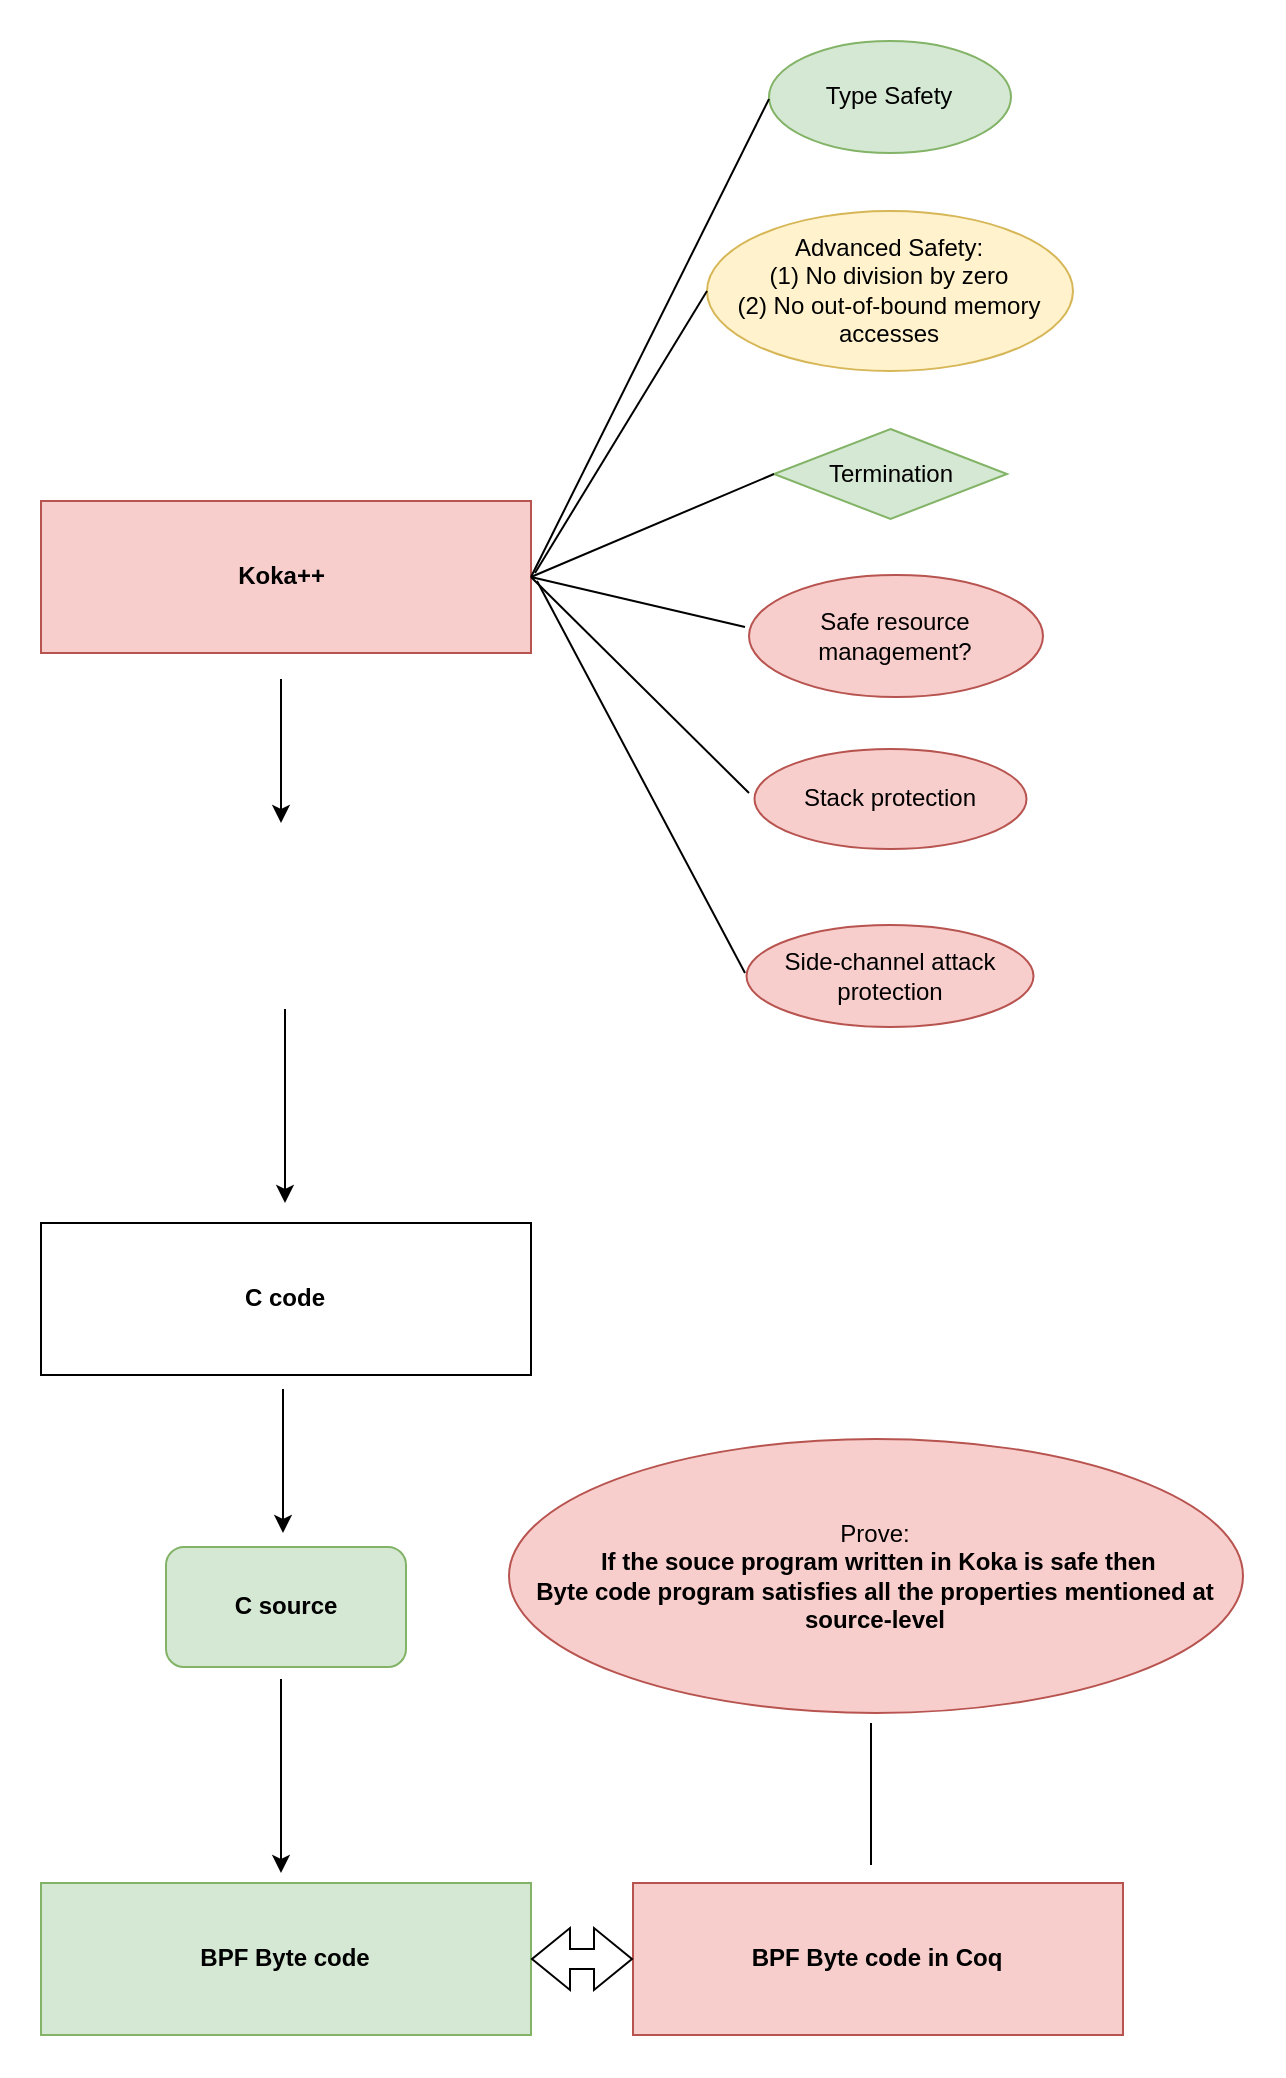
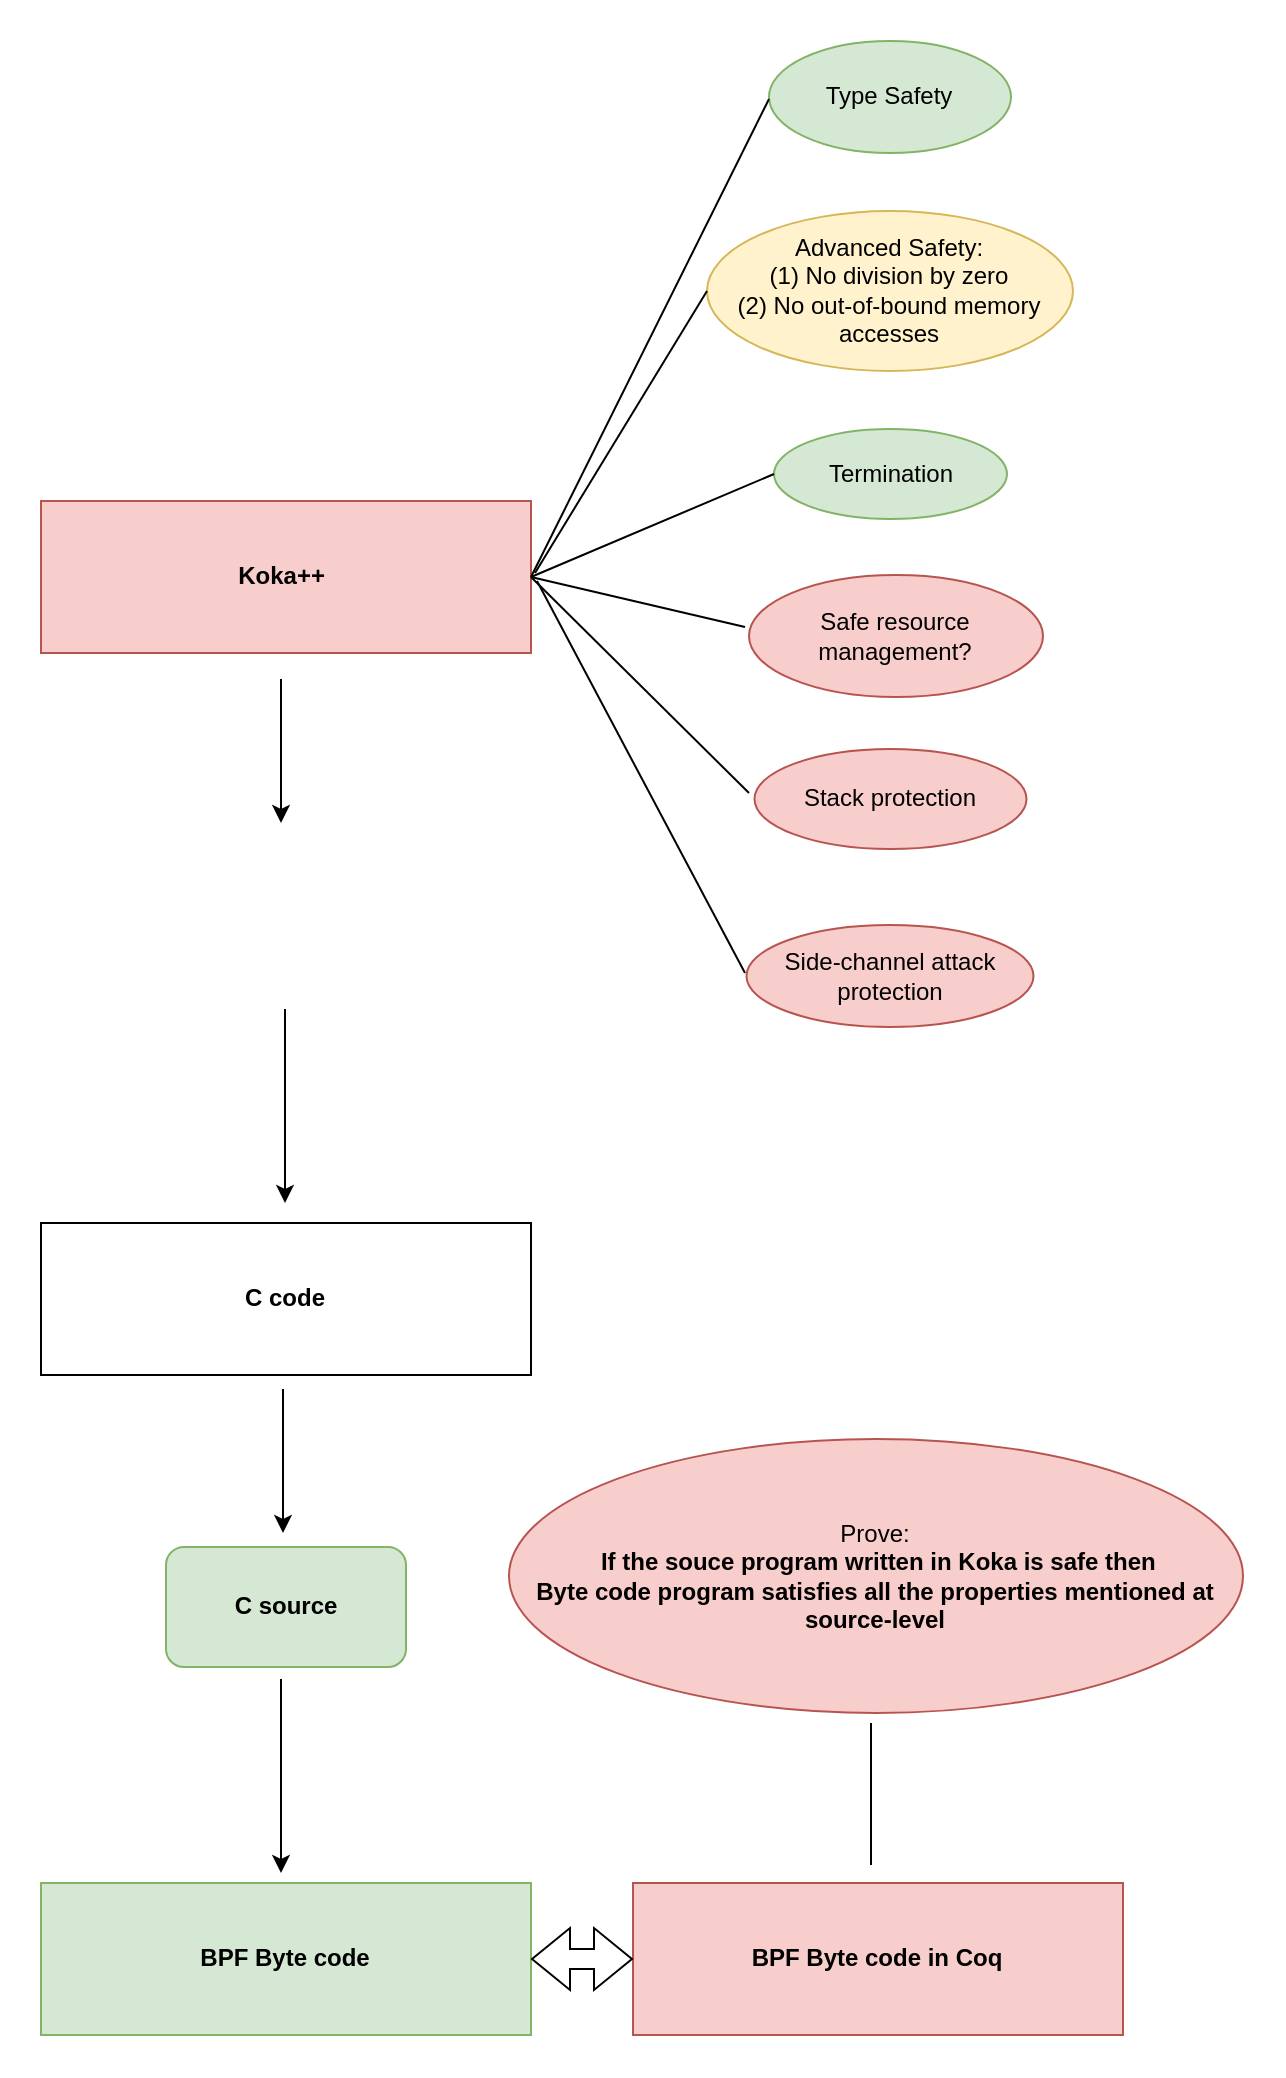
node "Termination": shape diamond -> ellipse
